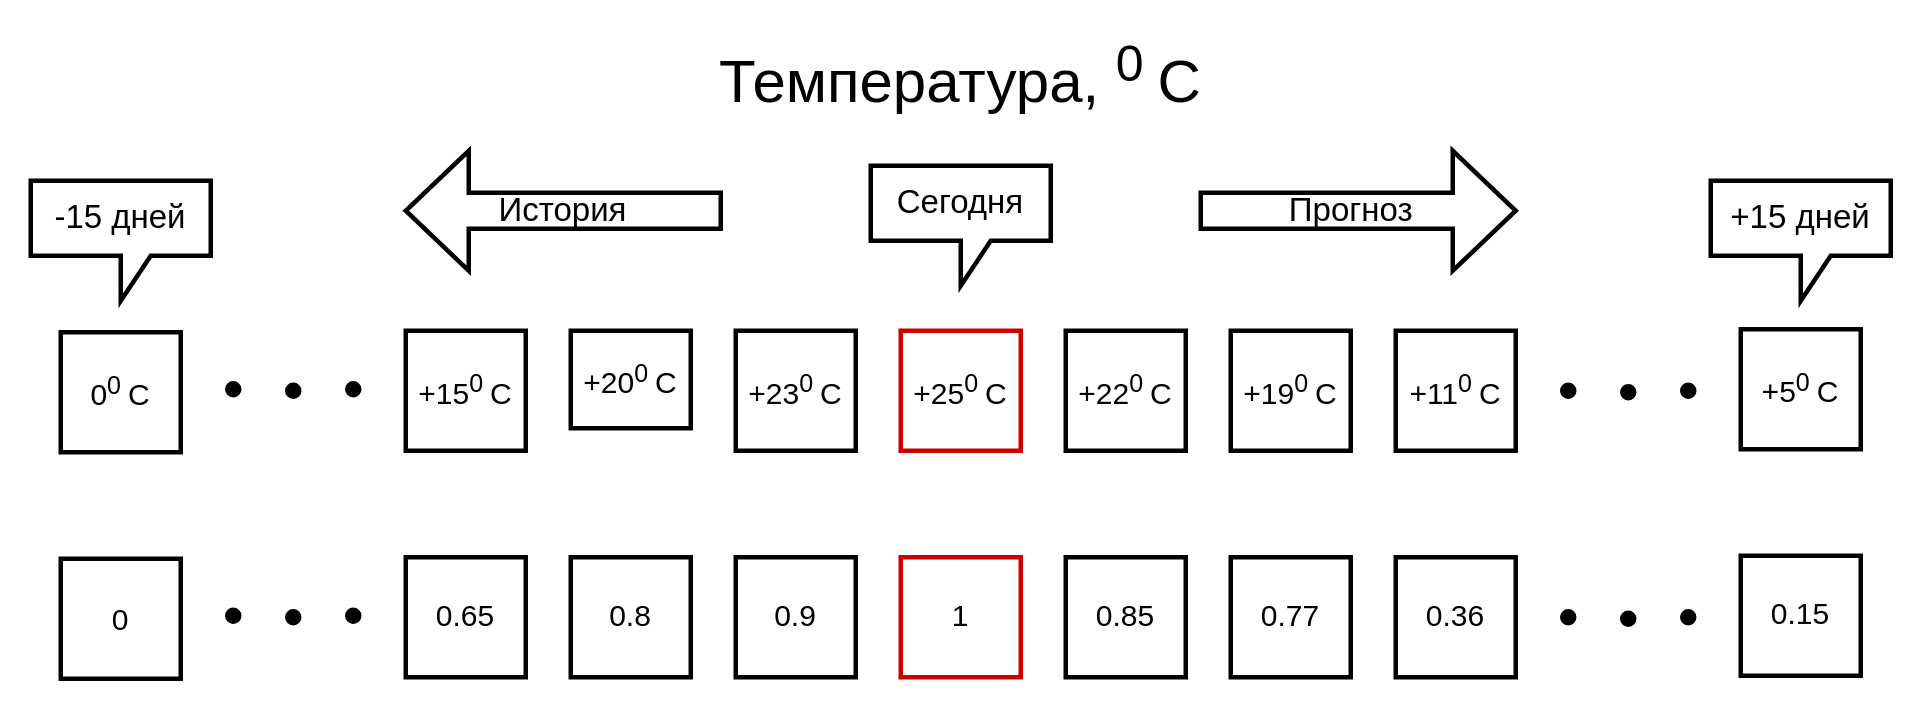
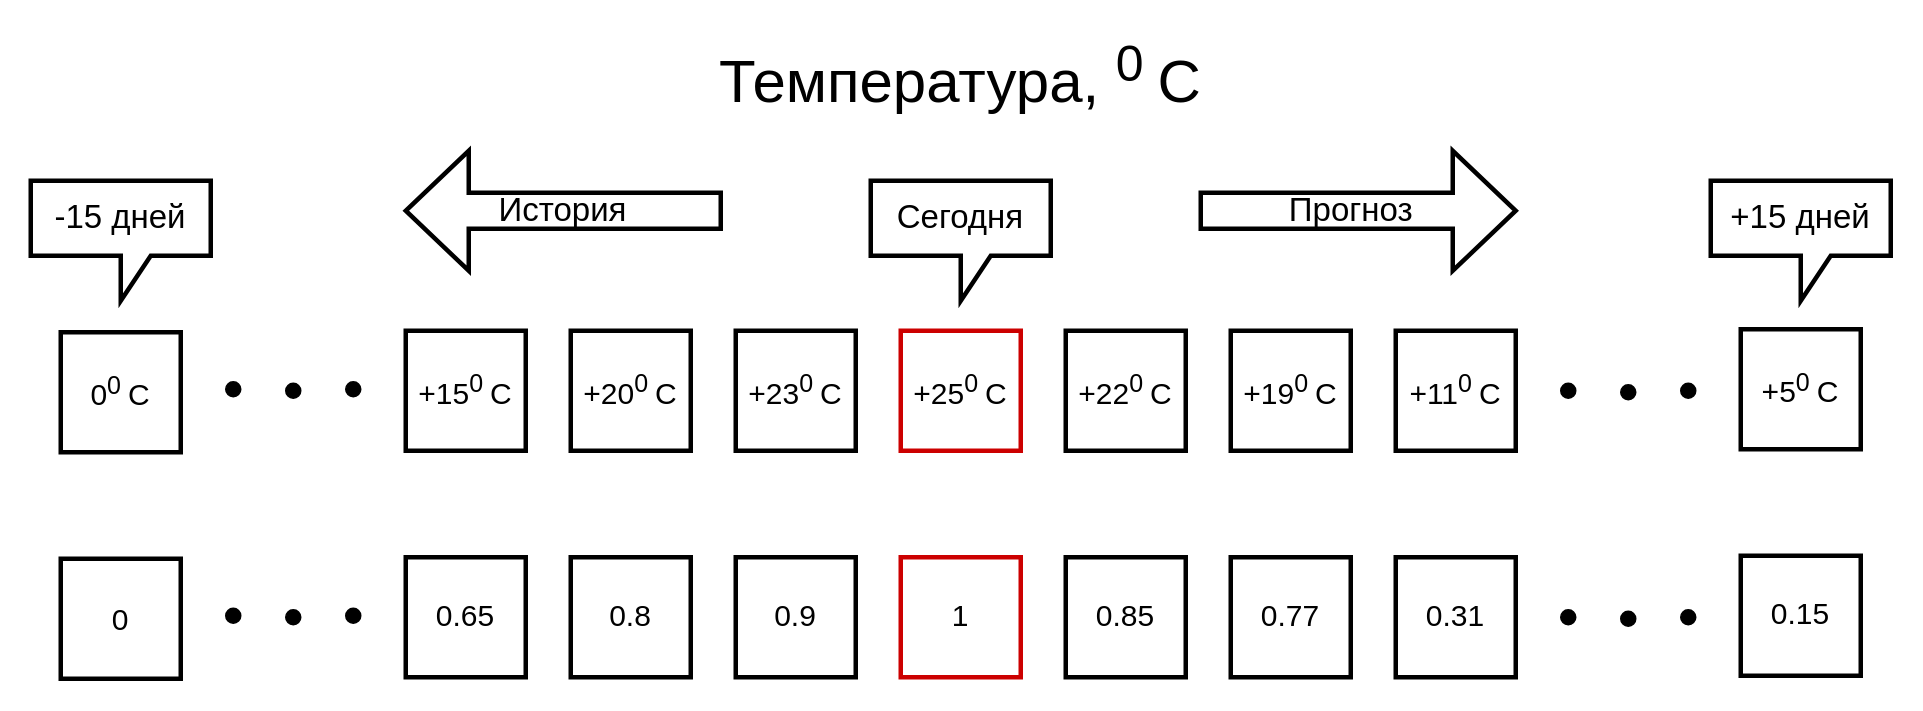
node "Сегодня": moved (961, 226) -> (961, 241)
node "+200 С": size 120x98 -> 120x120
node "0.36": label "0.36" -> "0.31"
